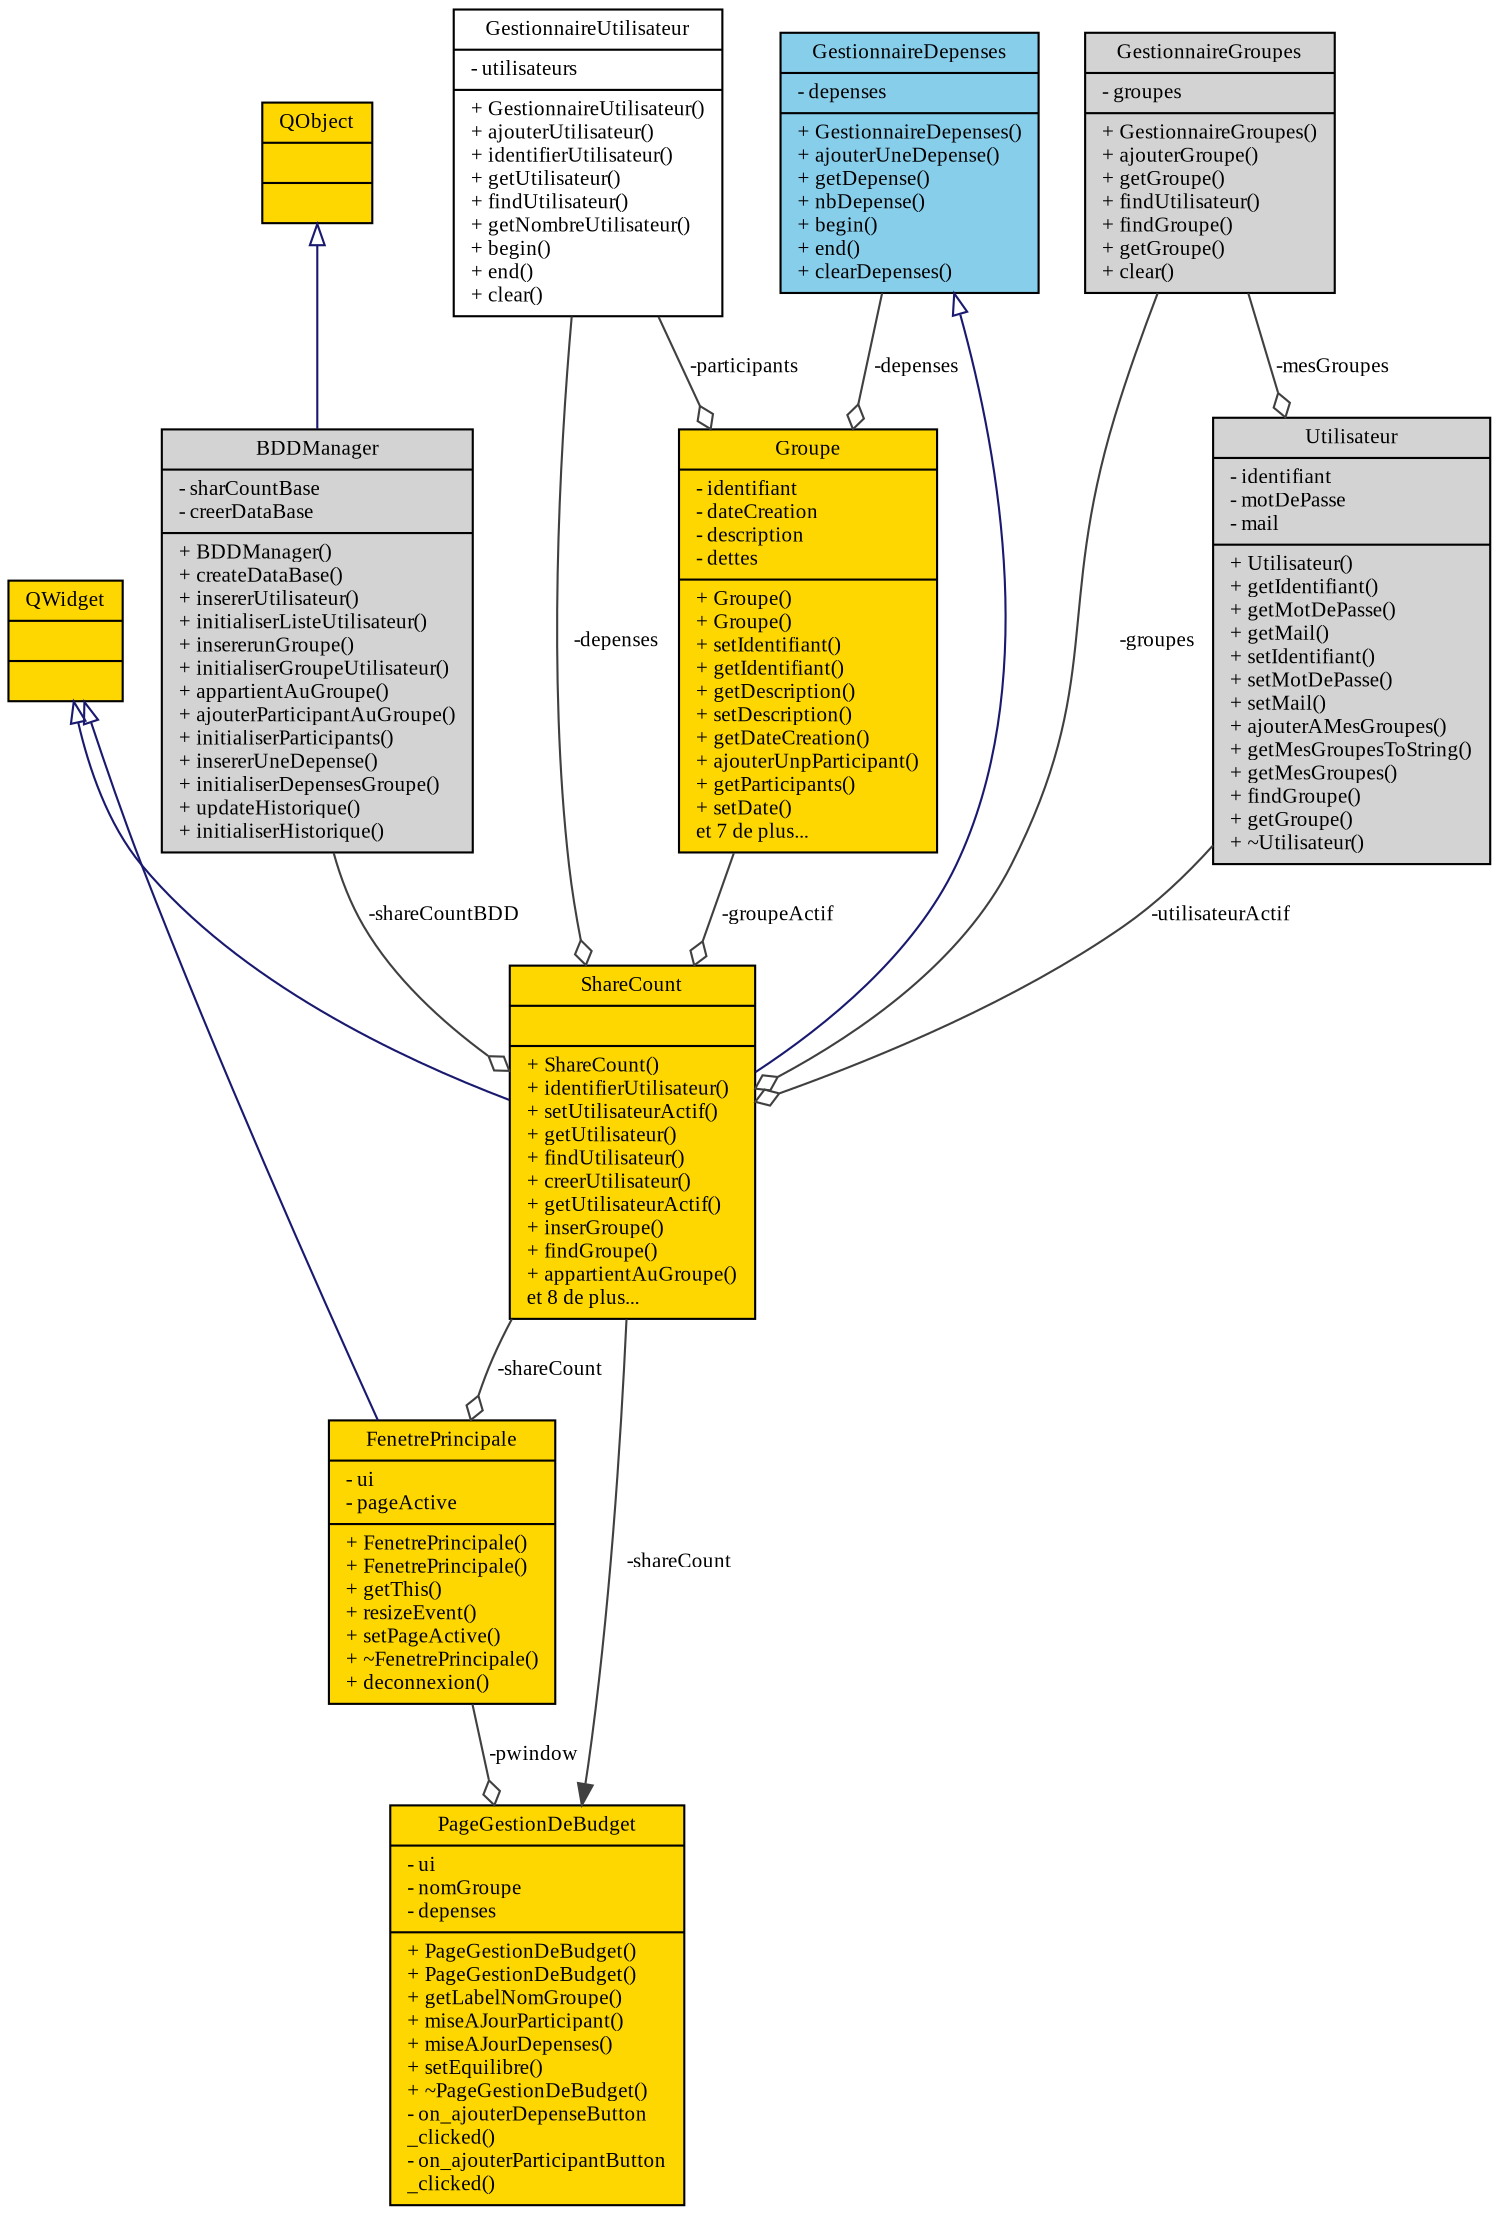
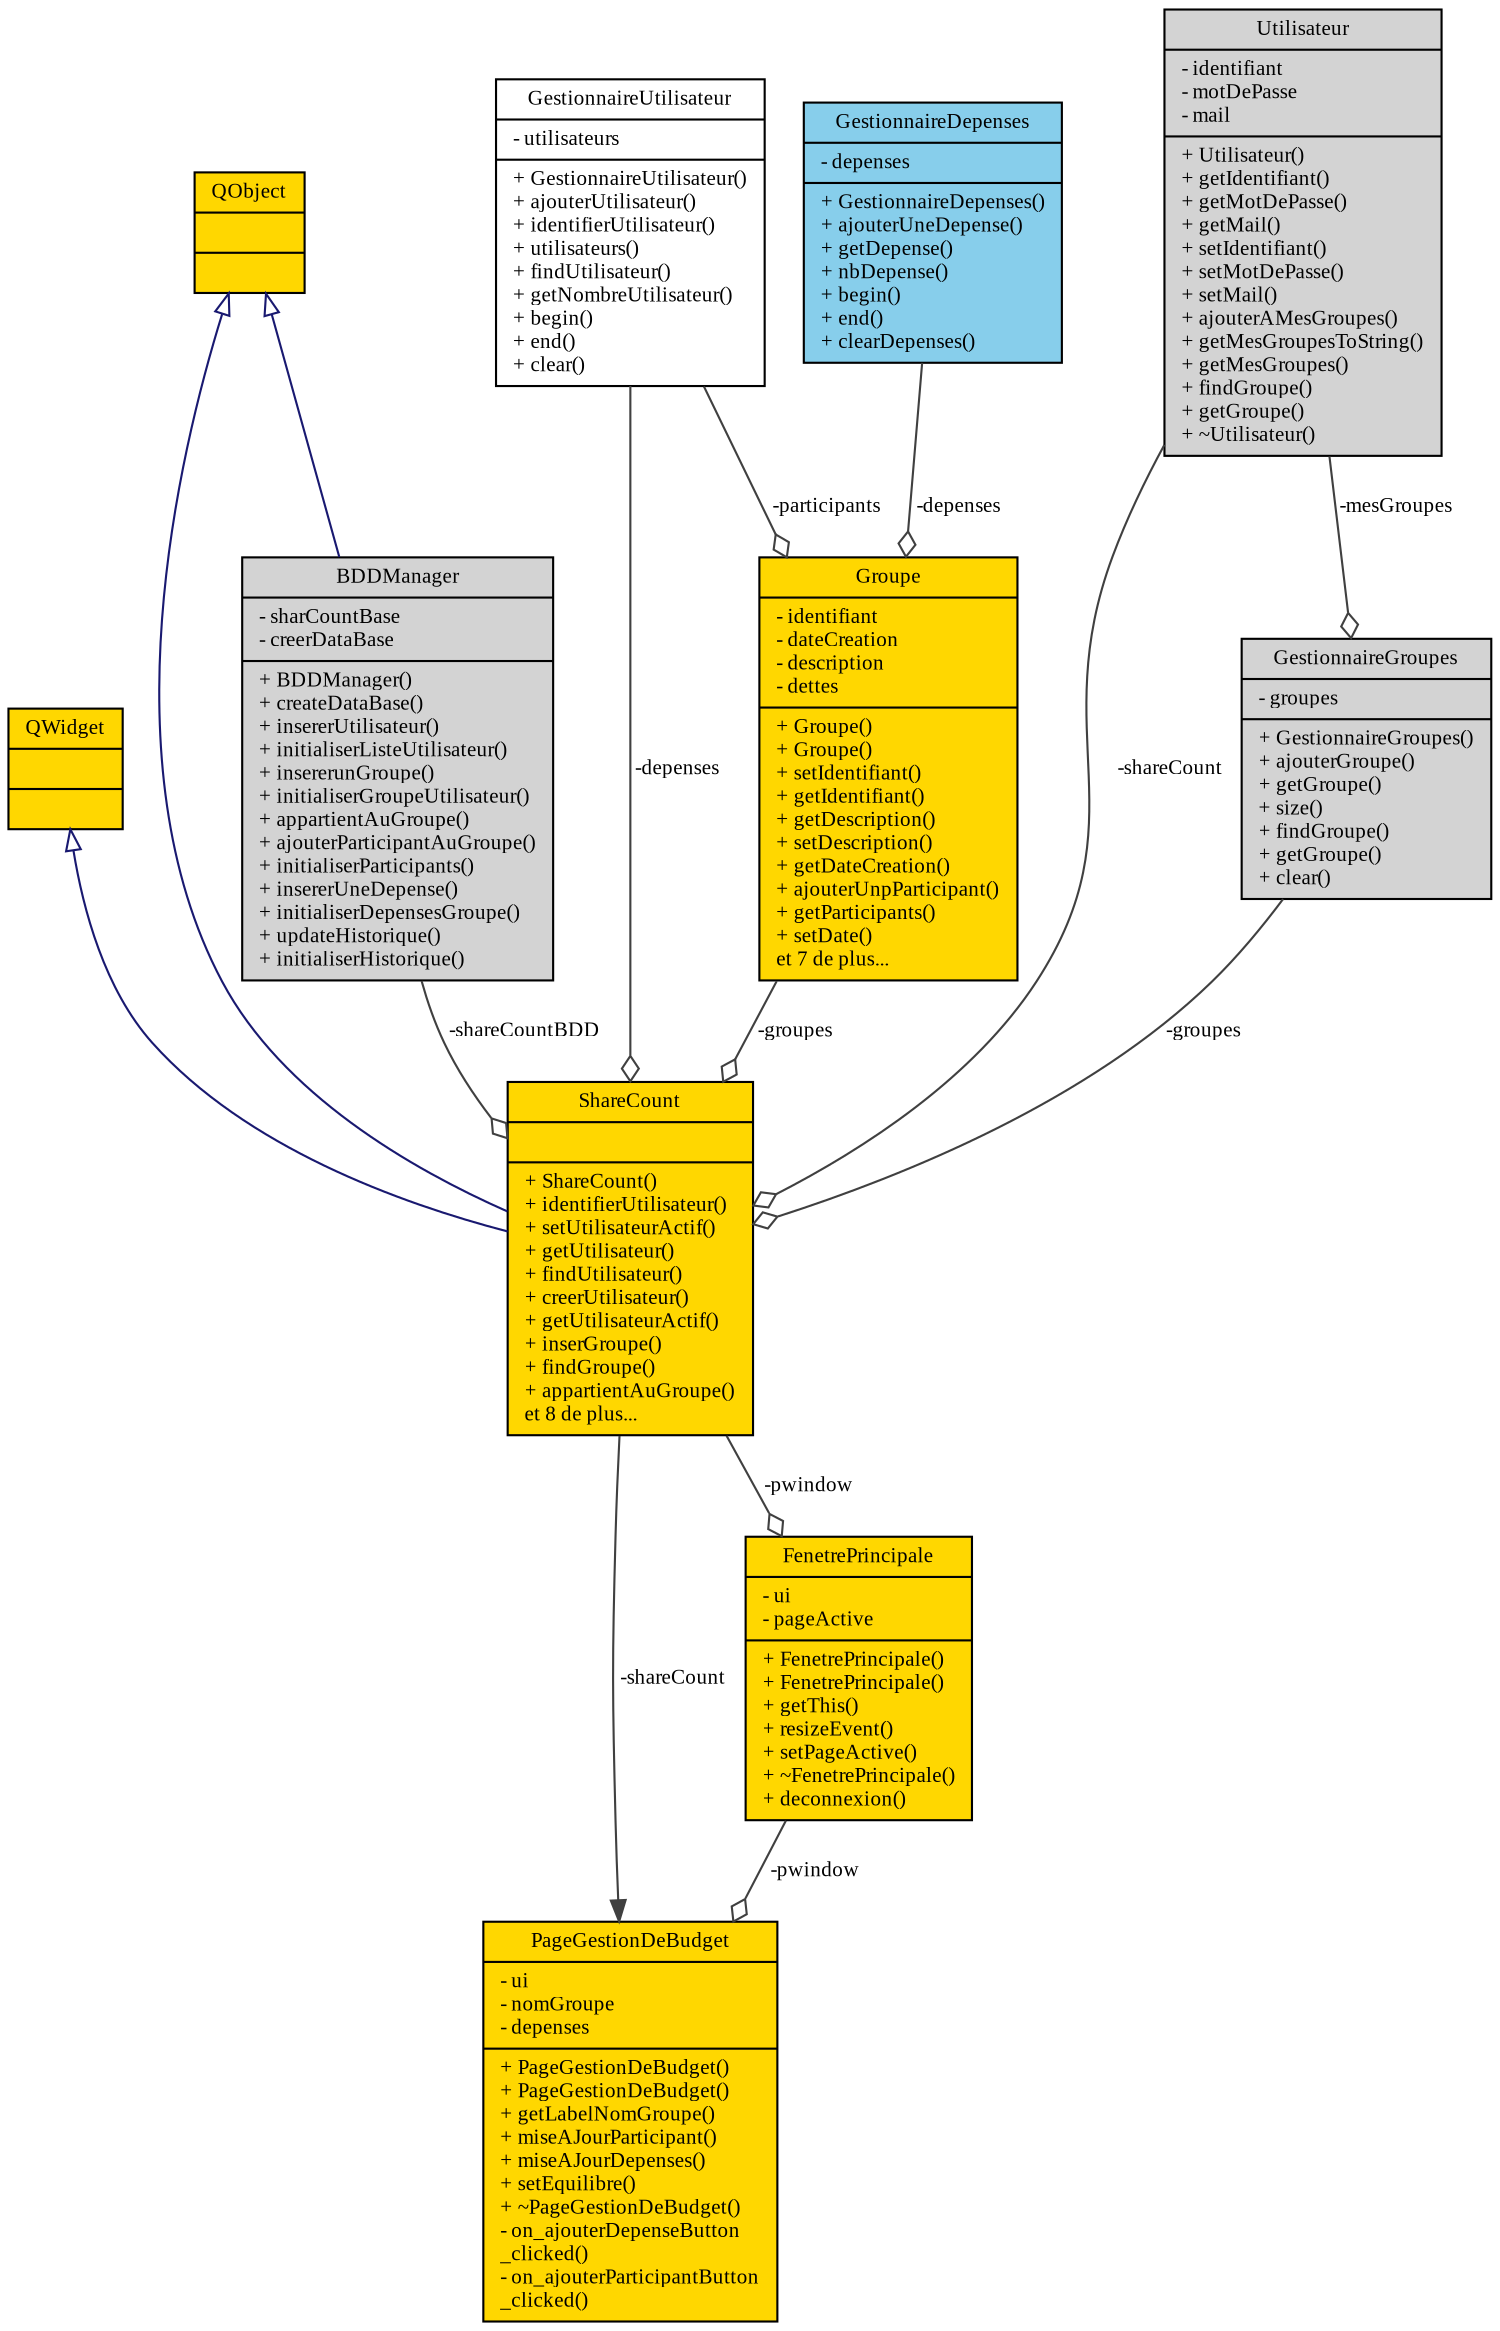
node "GestionnaireUtilisateur": text "+ getUtilisateur()" -> "+ utilisateurs()"
node "GestionnaireGroupes": text "+ findUtilisateur()" -> "+ size()"
edge "GestionnaireGroupes" -> "Utilisateur": reversed
edge "ShareCount" -> "GestionnaireDepenses": now "ShareCount" -> "QObject"
edge "Groupe" -> "ShareCount": label " -groupeActif" -> " -groupes"
edge "Utilisateur" -> "ShareCount": label " -utilisateurActif" -> " -shareCount"
edge "FenetrePrincipale" -> "QWidget": removed
edge "ShareCount" -> "FenetrePrincipale": label " -shareCount" -> " -pwindow"
